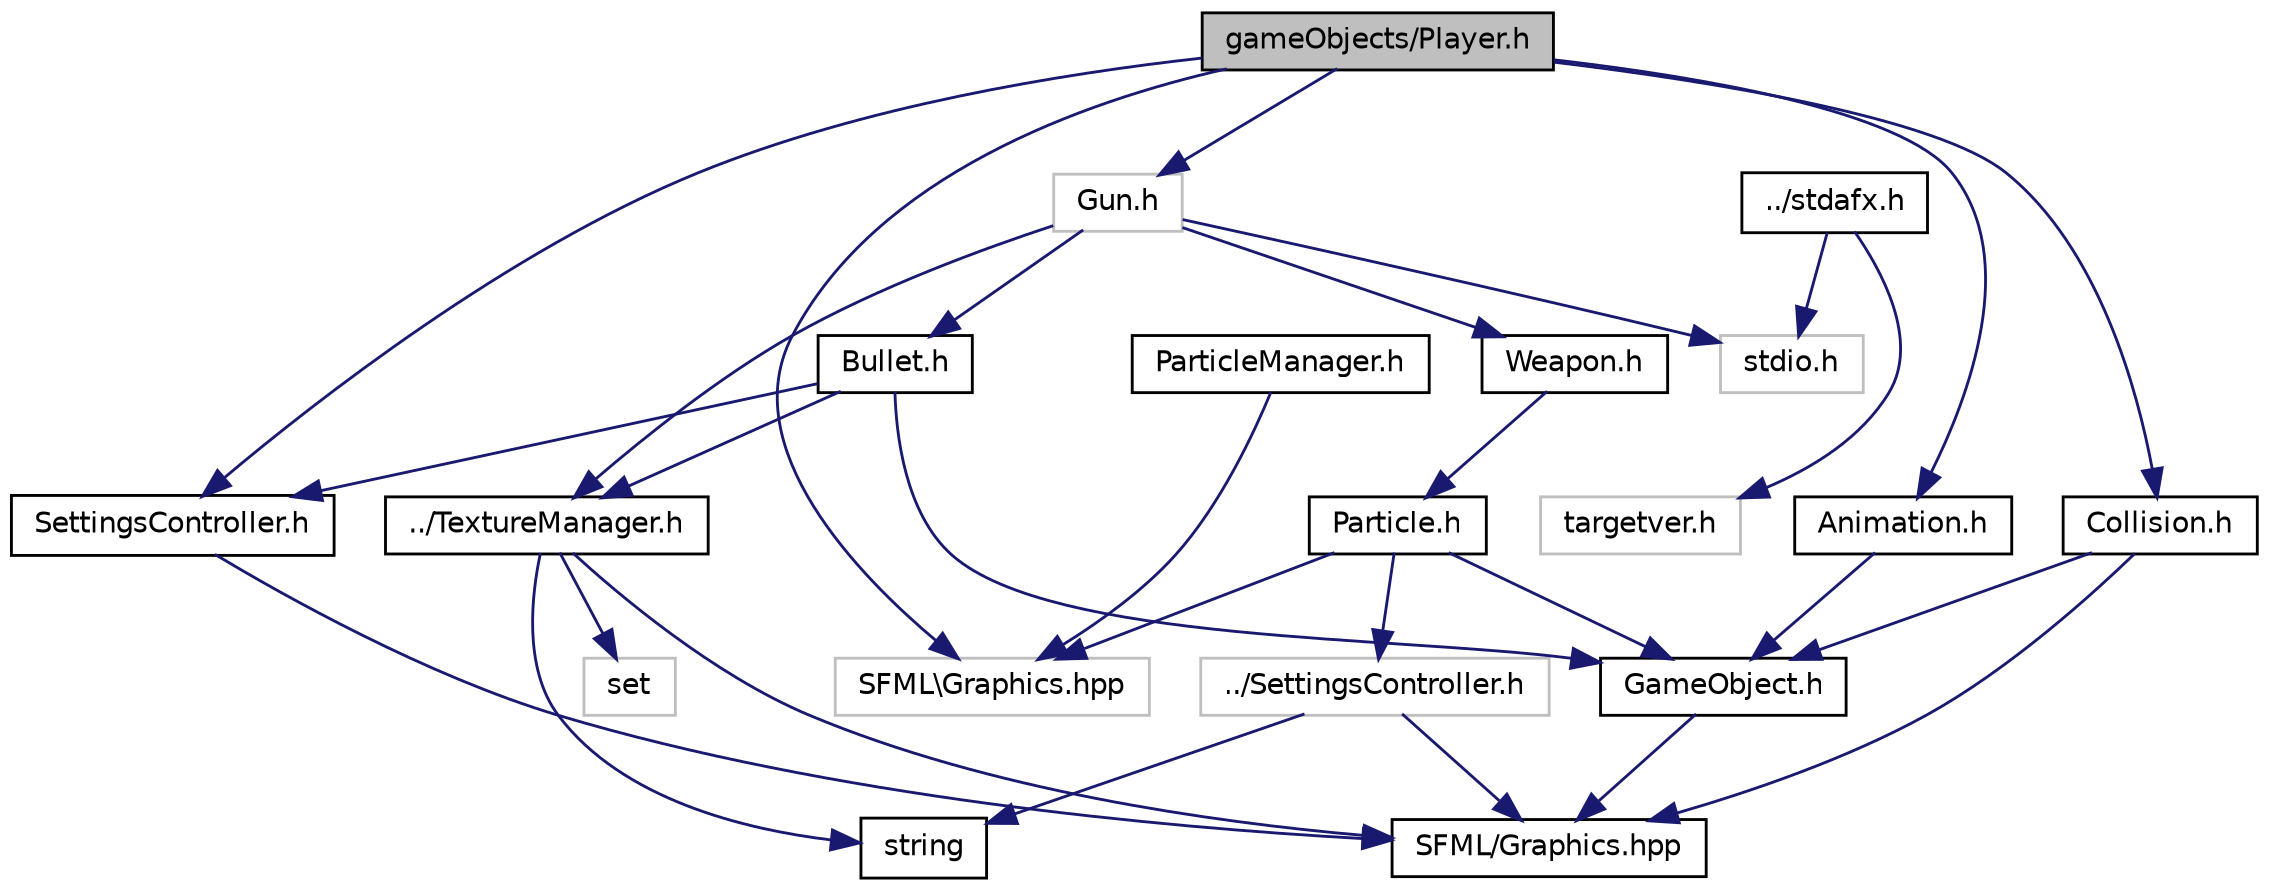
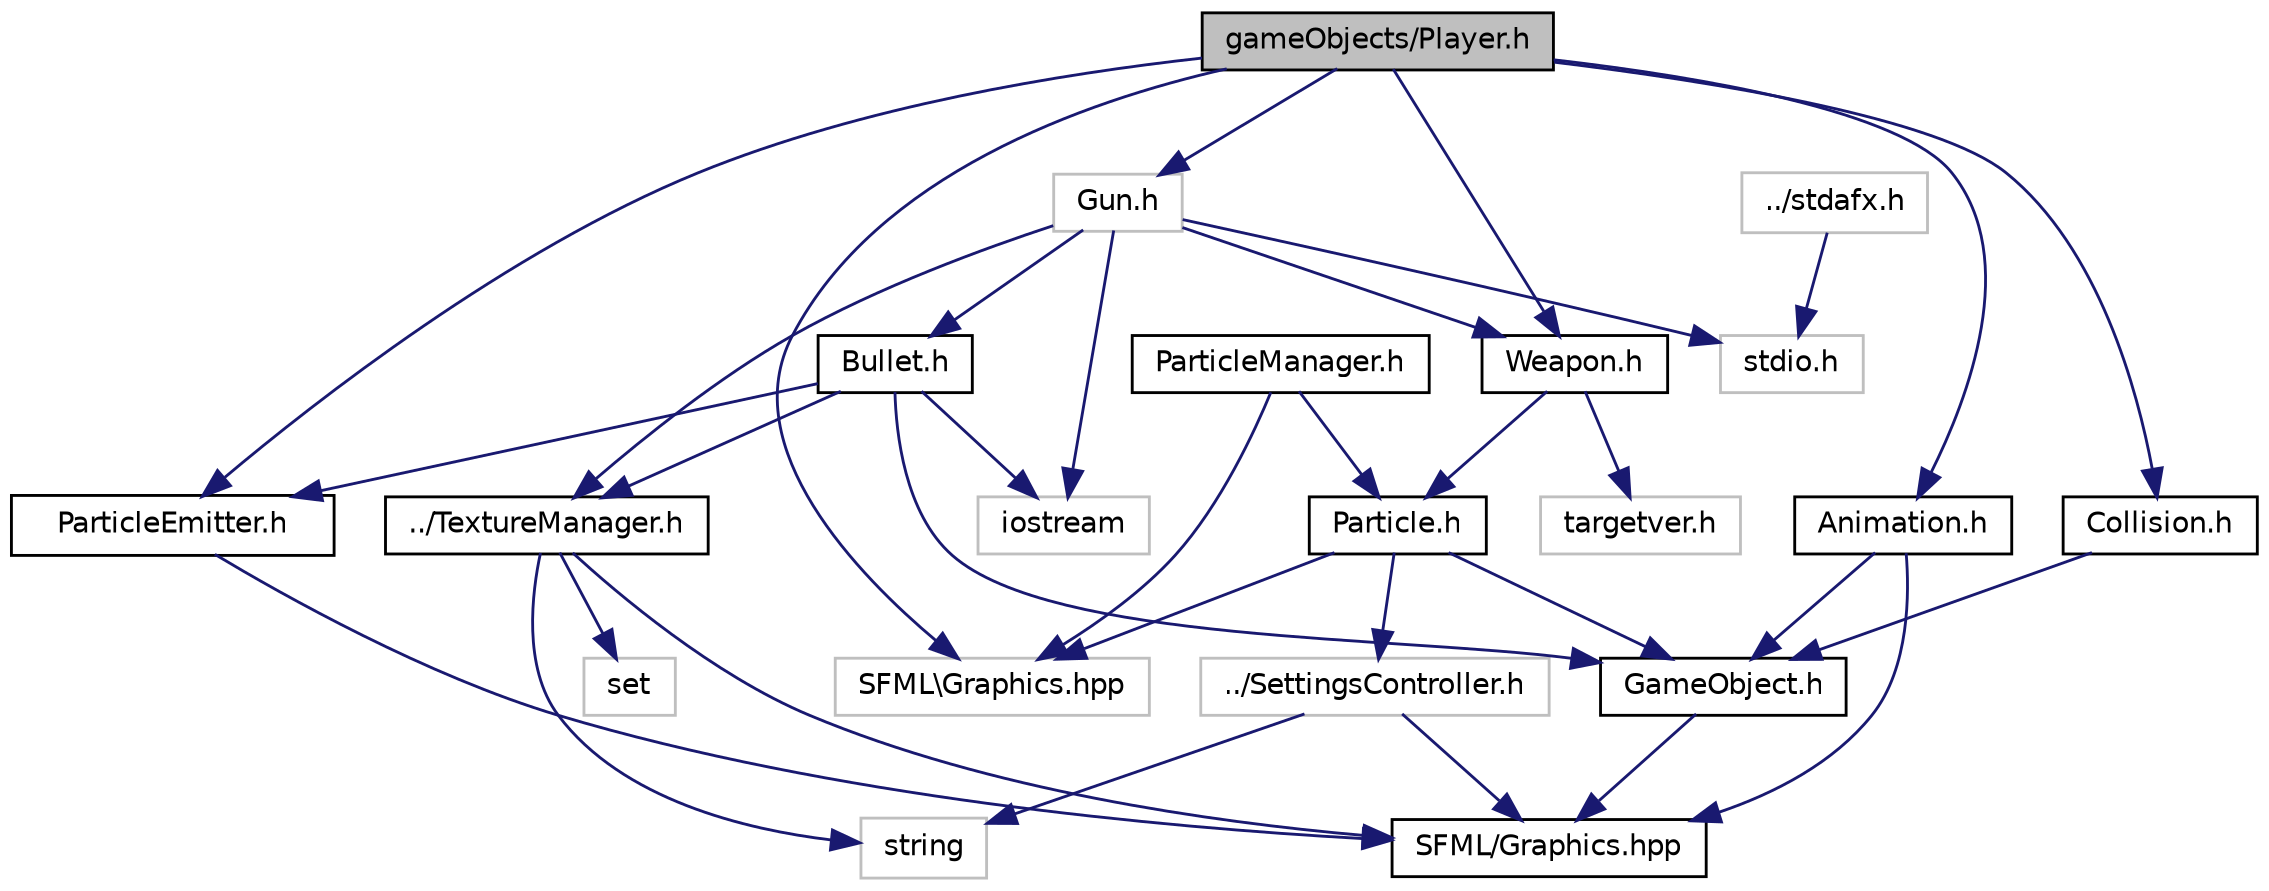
edge "gameObjects/Player.h" -> "Weapon.h": added
node "../stdafx.h": color black -> grey75
edge "../stdafx.h" -> "targetver.h": now "Weapon.h" -> "targetver.h"
edge "ParticleManager.h" -> "Particle.h": added
node "SettingsController.h": label "SettingsController.h" -> "ParticleEmitter.h"
node "iostream": added
edge "Collision.h" -> "SFML/Graphics.hpp": now "Animation.h" -> "SFML/Graphics.hpp"
node "string": color black -> grey75
